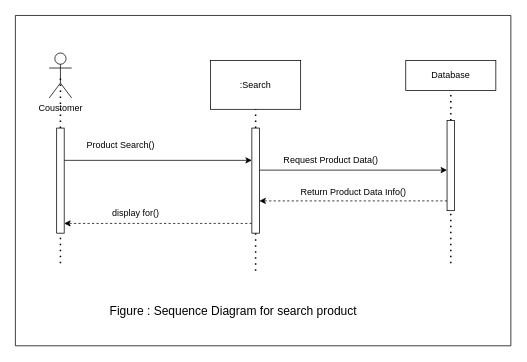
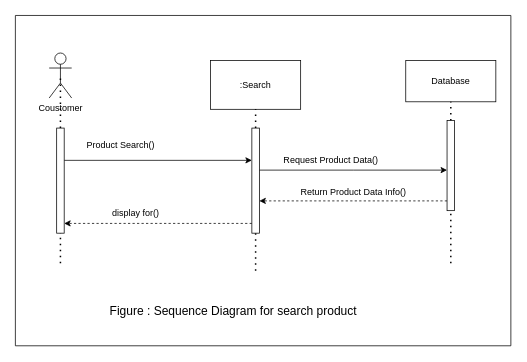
node "Database": size 90x30 -> 90x41
